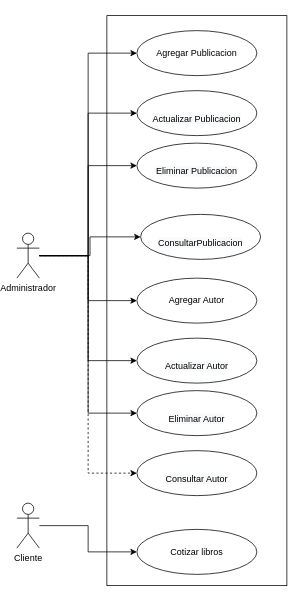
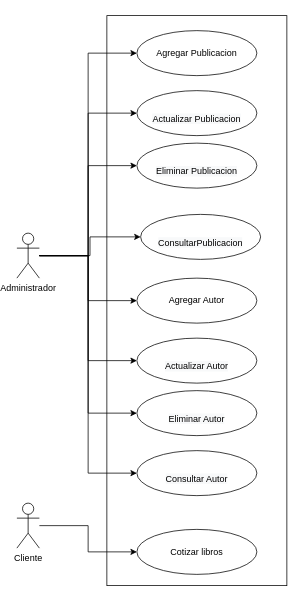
edge "Administrador" -> "Consultar Autor": style dashed -> solid
